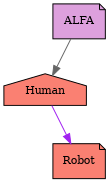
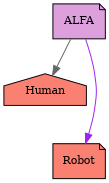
edge "Human" -> "Robot": now "ALFA" -> "Robot"
